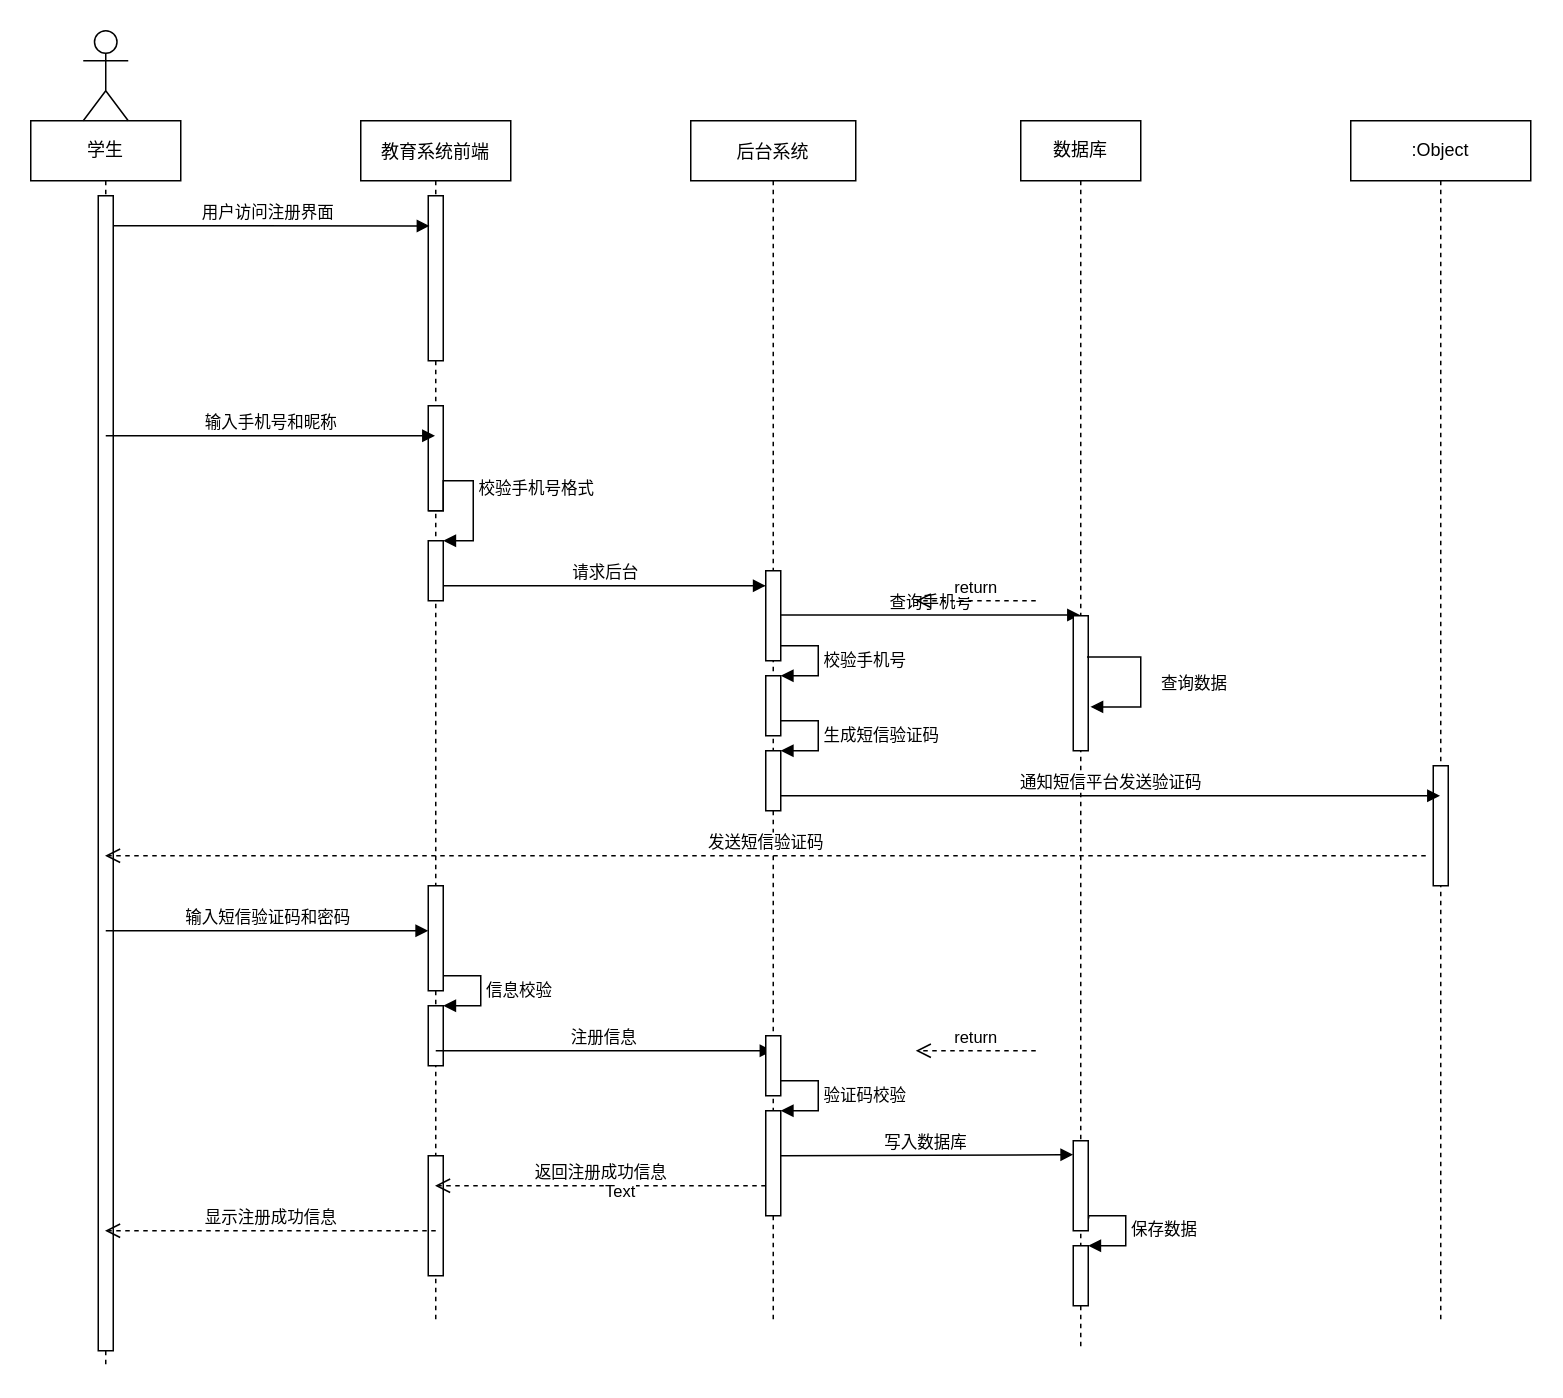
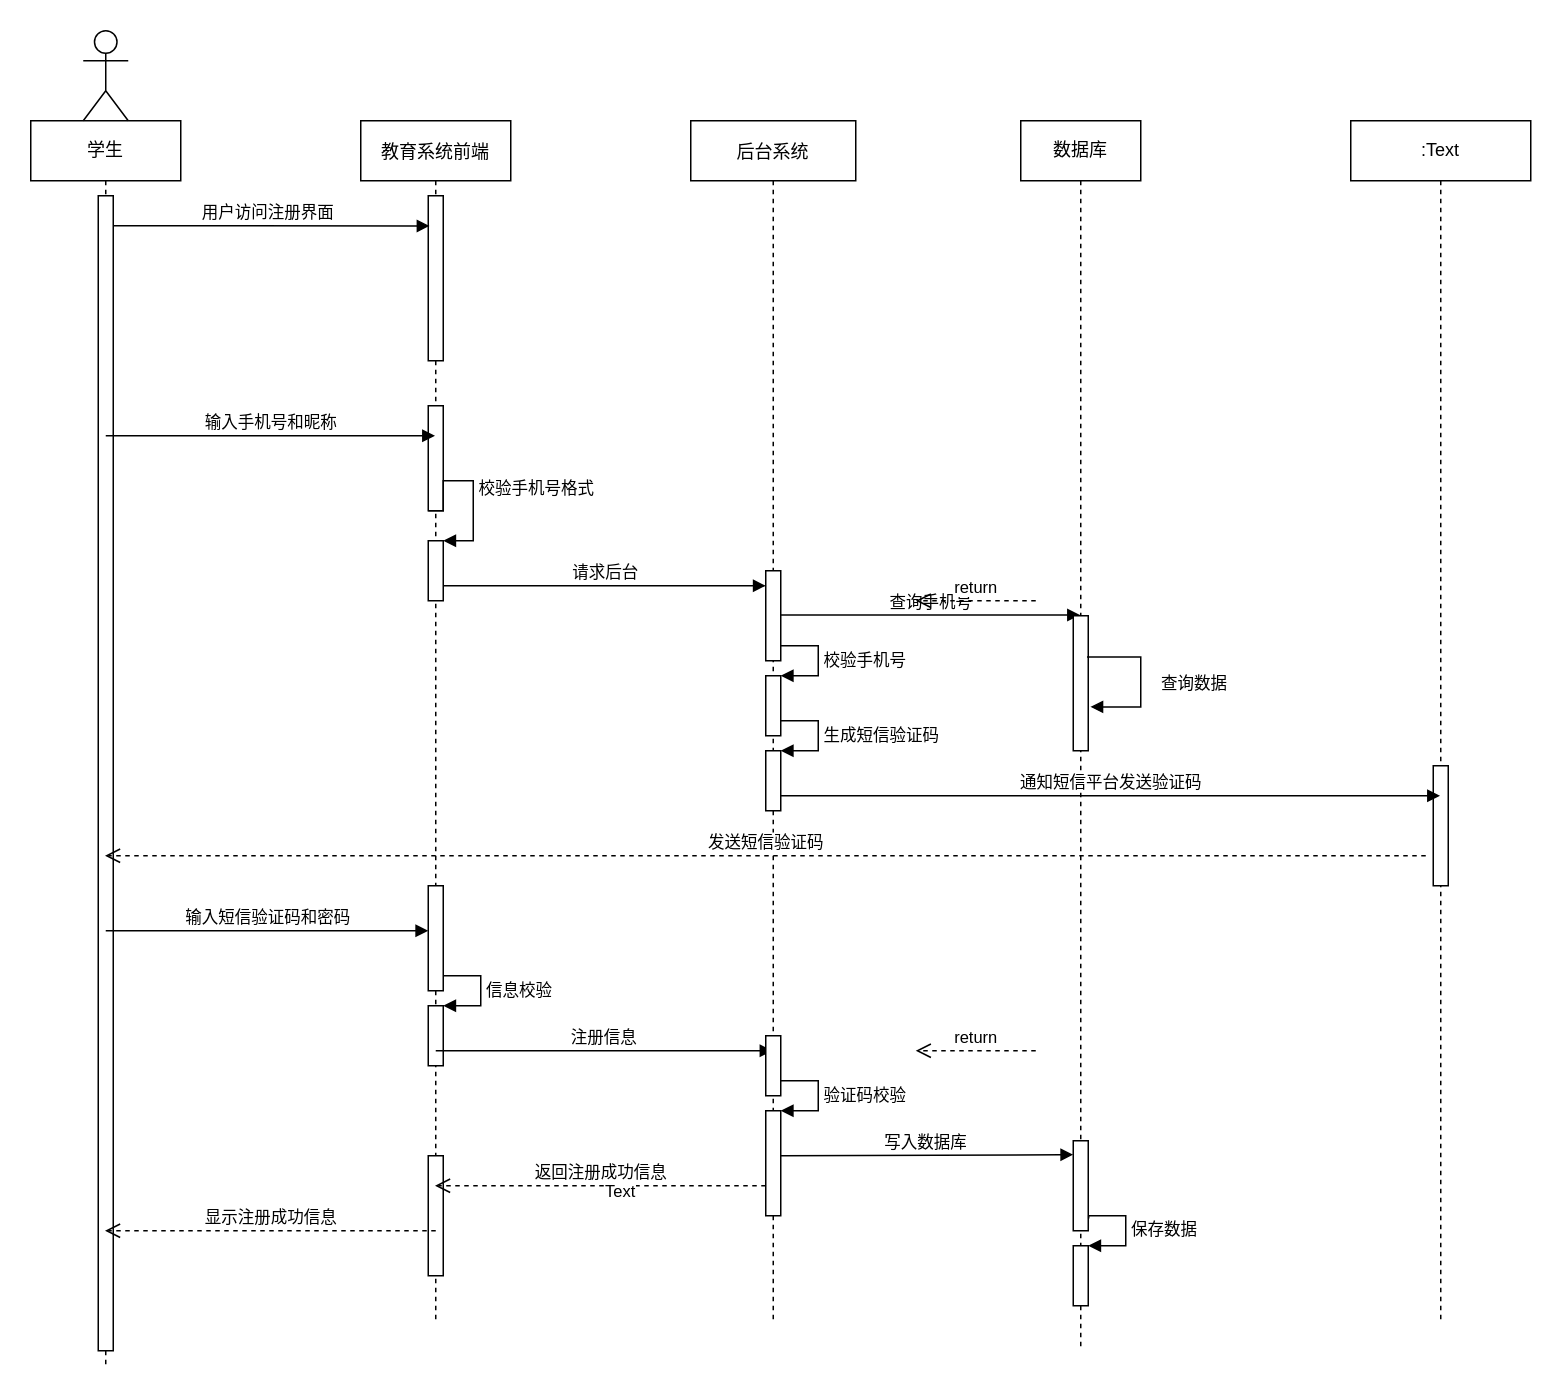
node ":Object": label ":Object" -> ":Text"
